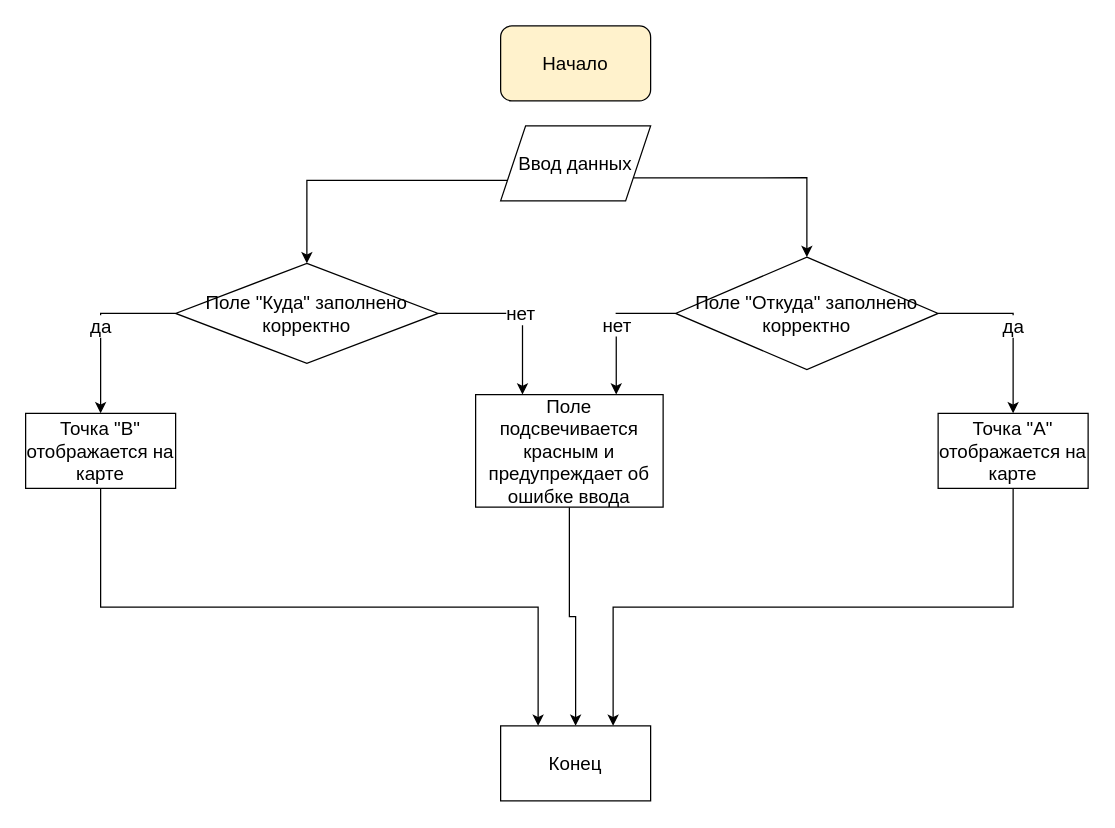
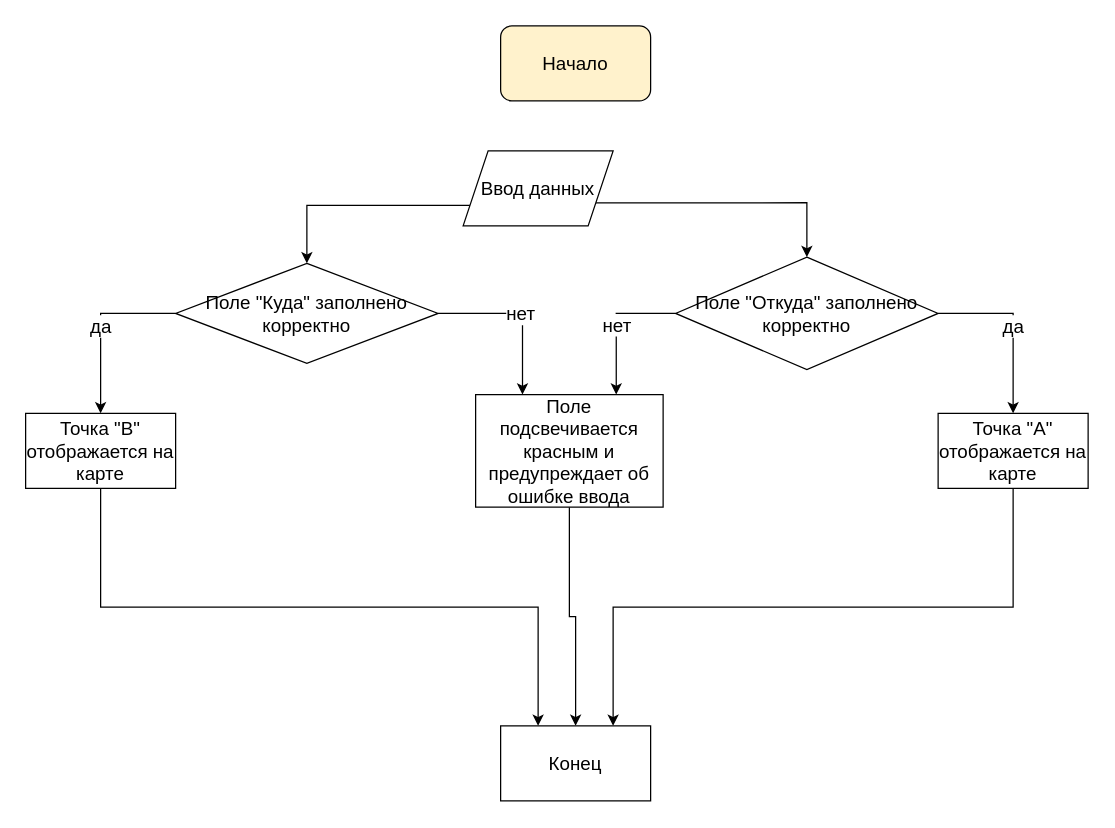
node "Ввод данных": moved (576, 163) -> (538, 188)
